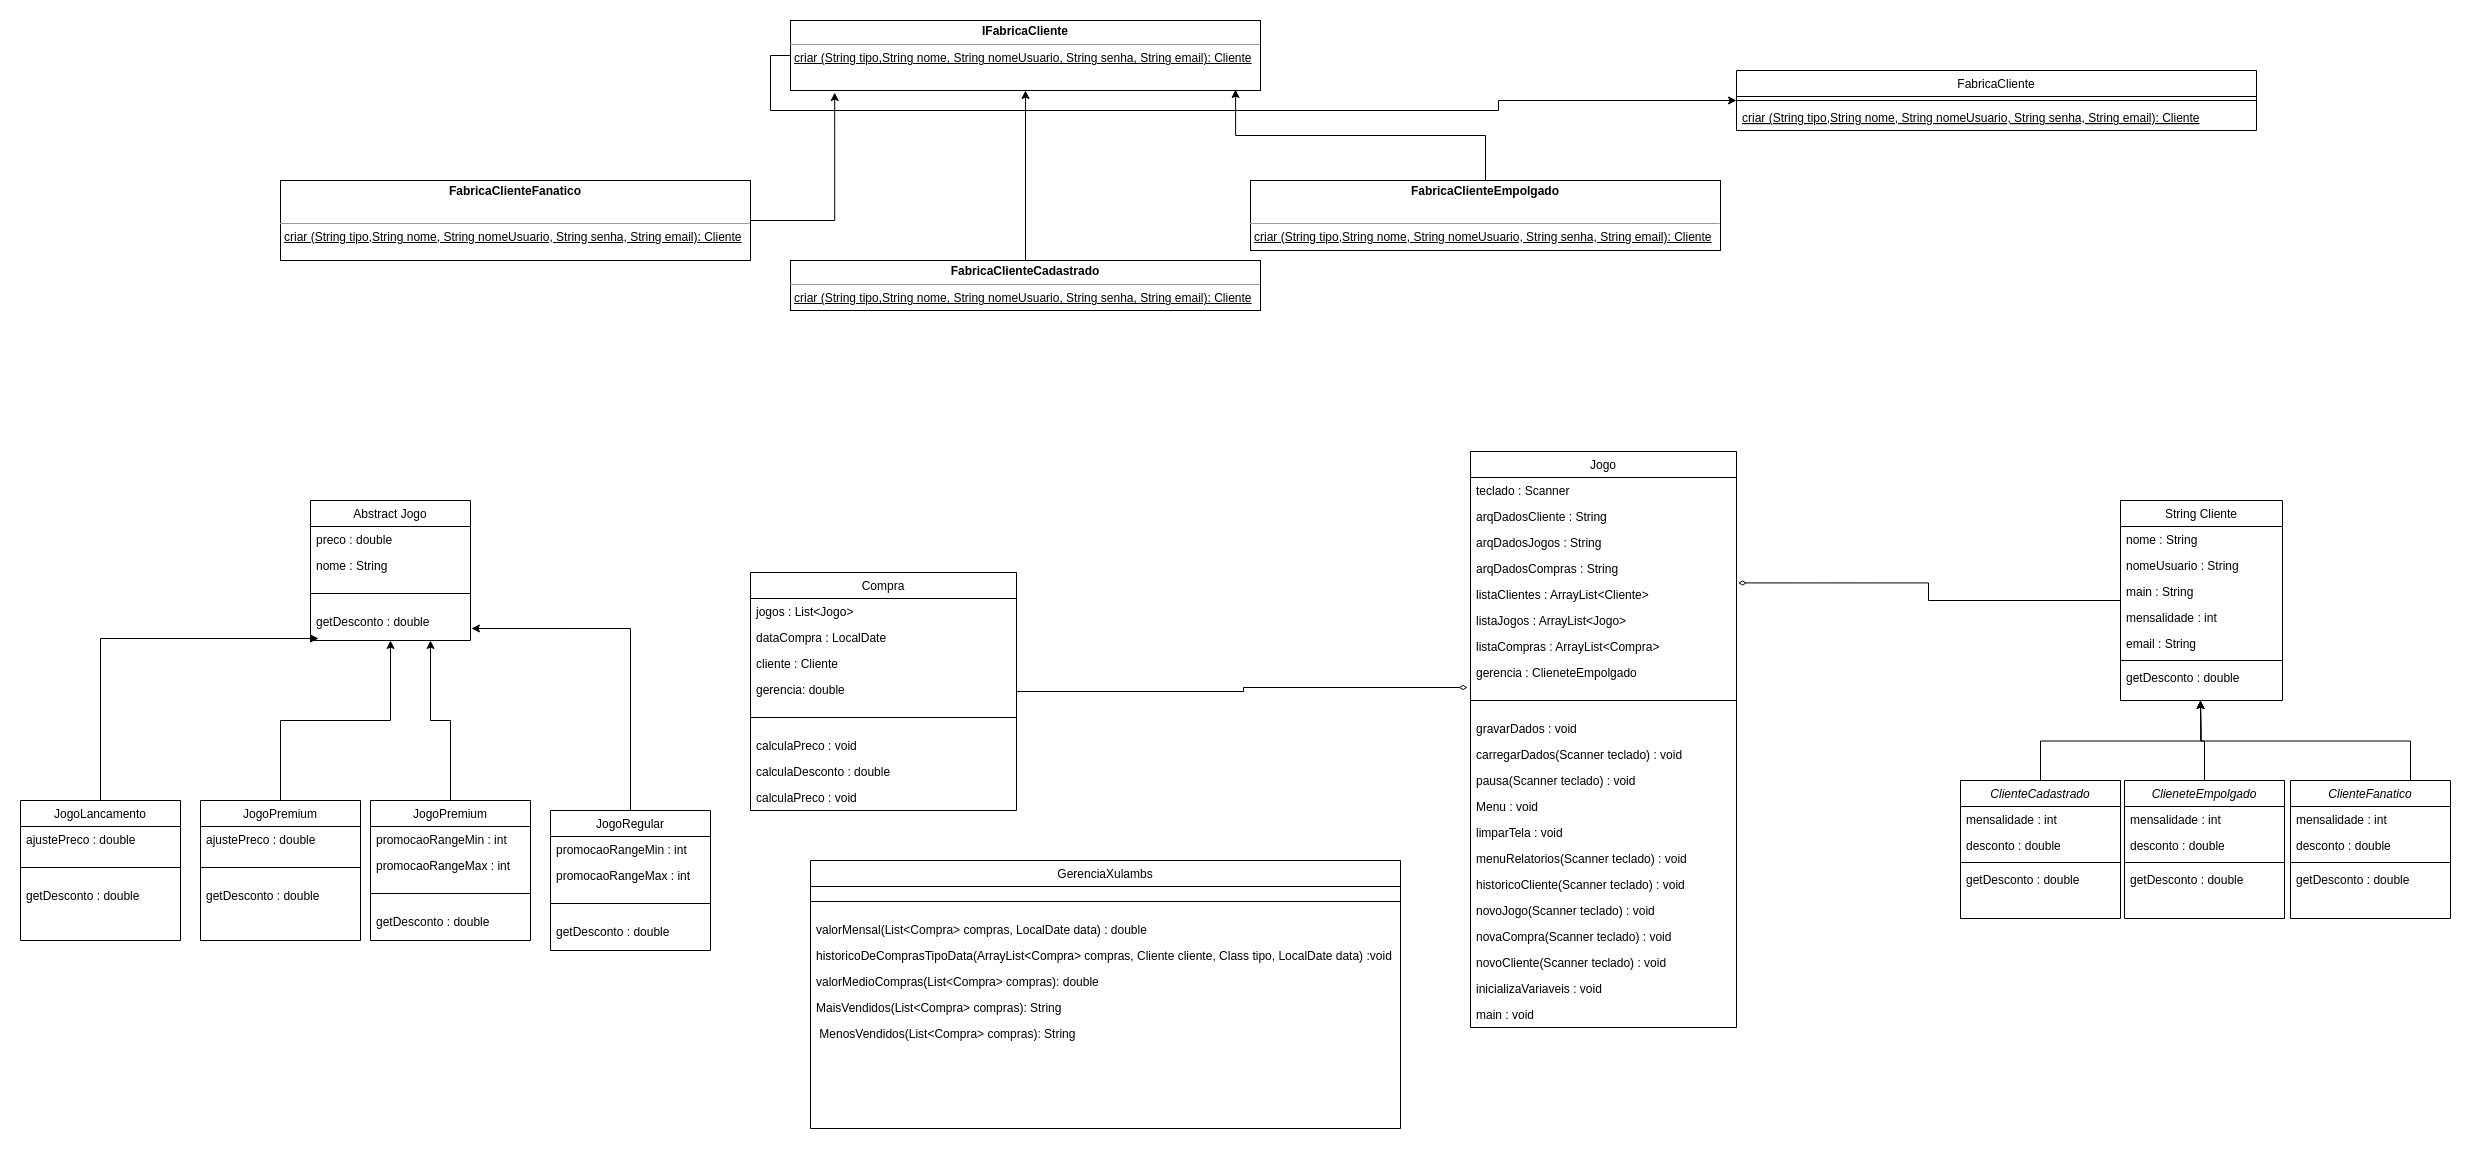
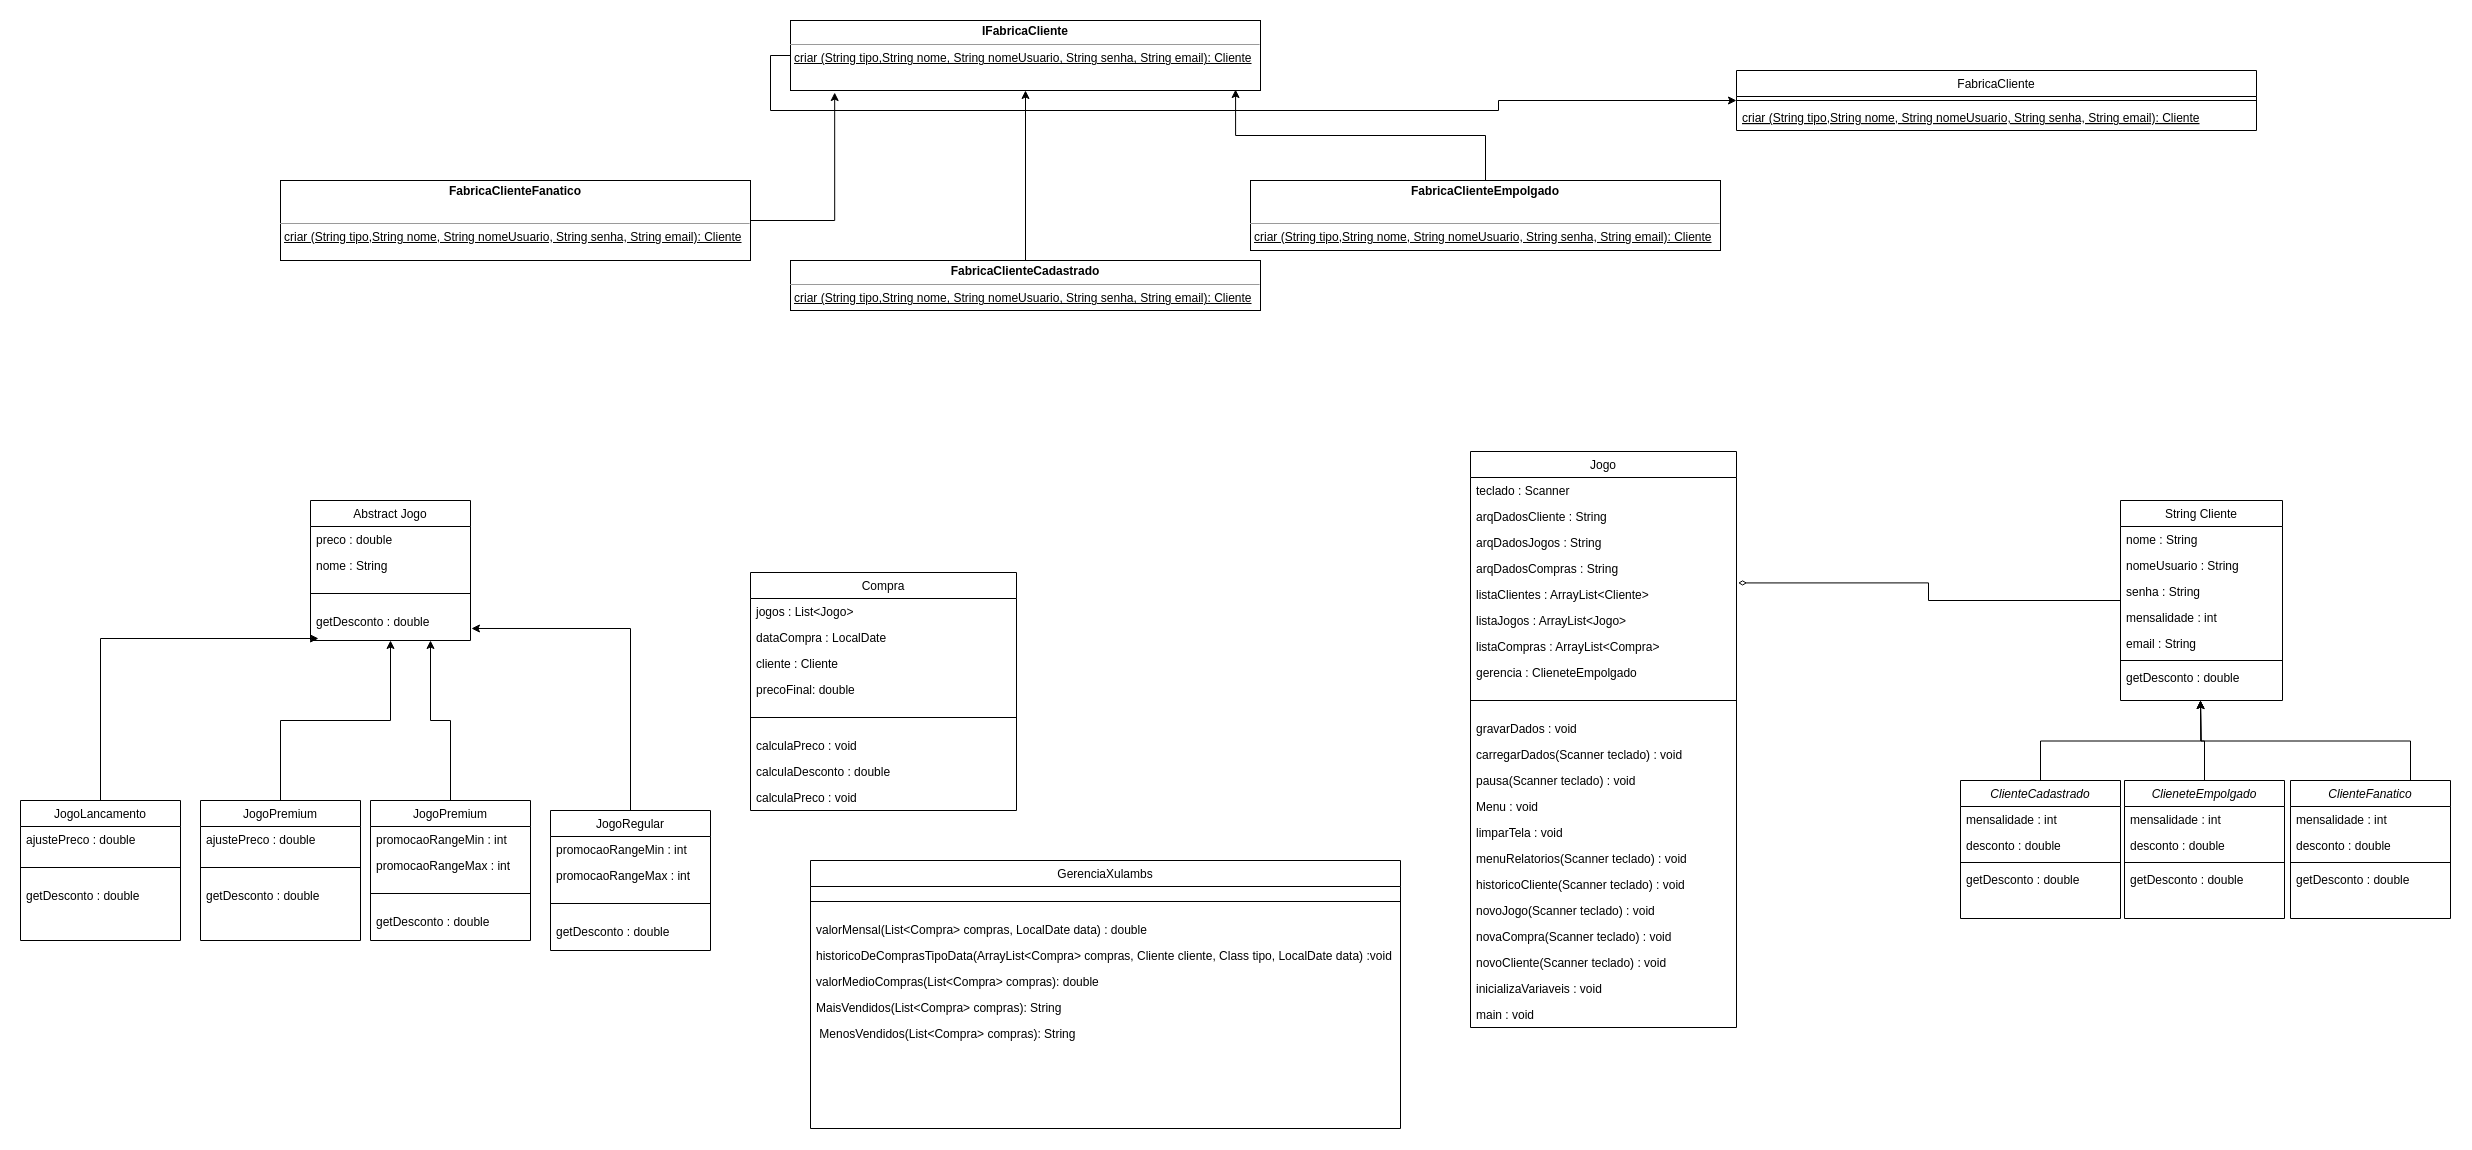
node "main : String": label "main : String" -> "senha : String"
node "gerencia: double": label "gerencia: double" -> "precoFinal: double"
edge "Compra" -> "gerencia : ClieneteEmpolgado": removed
